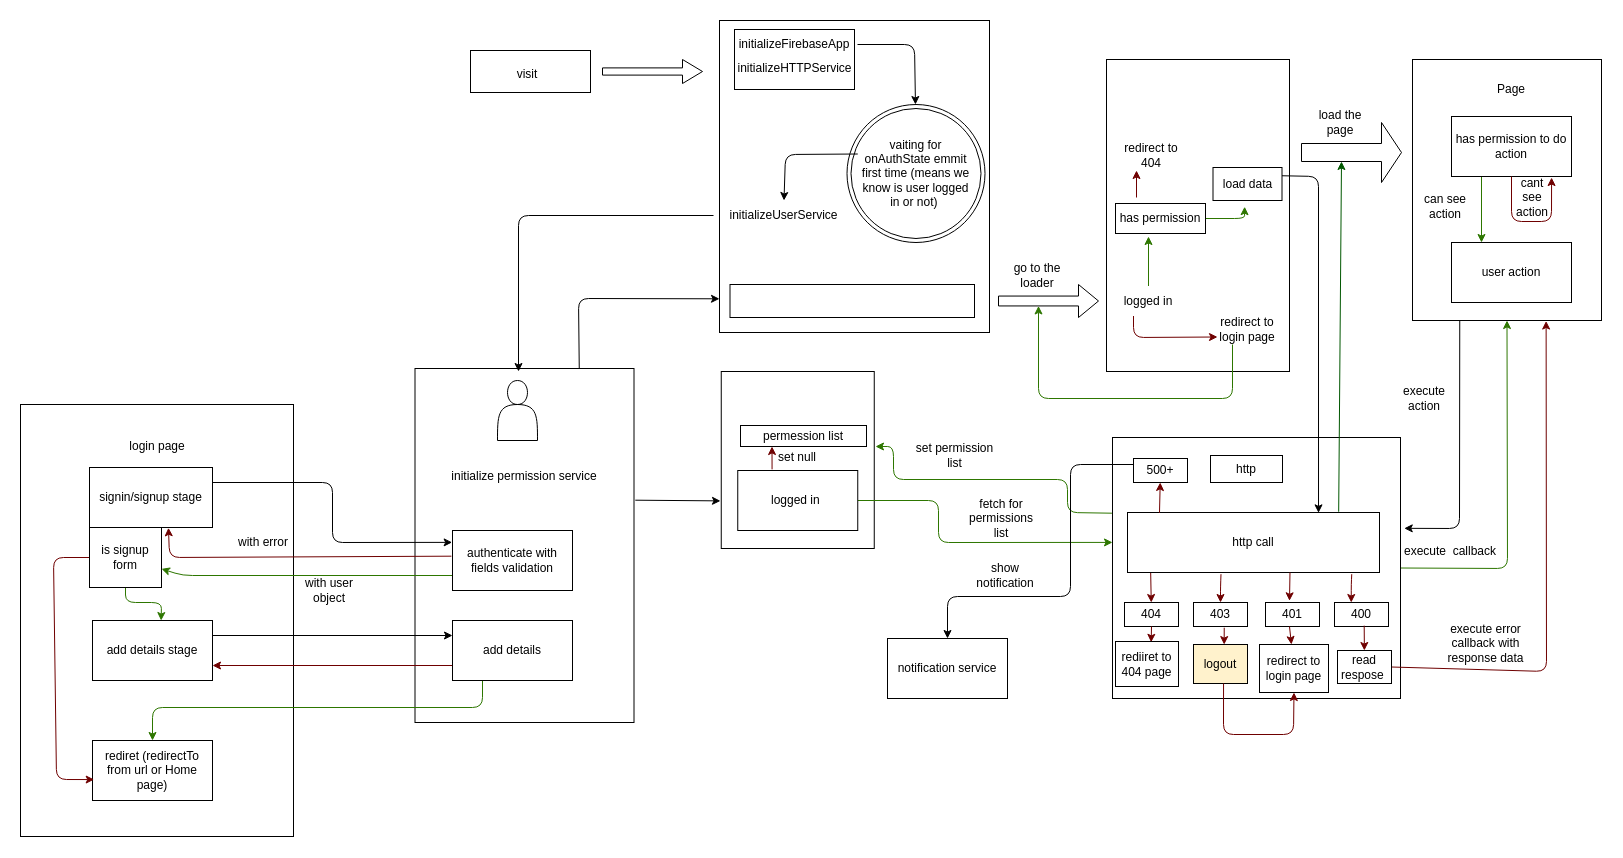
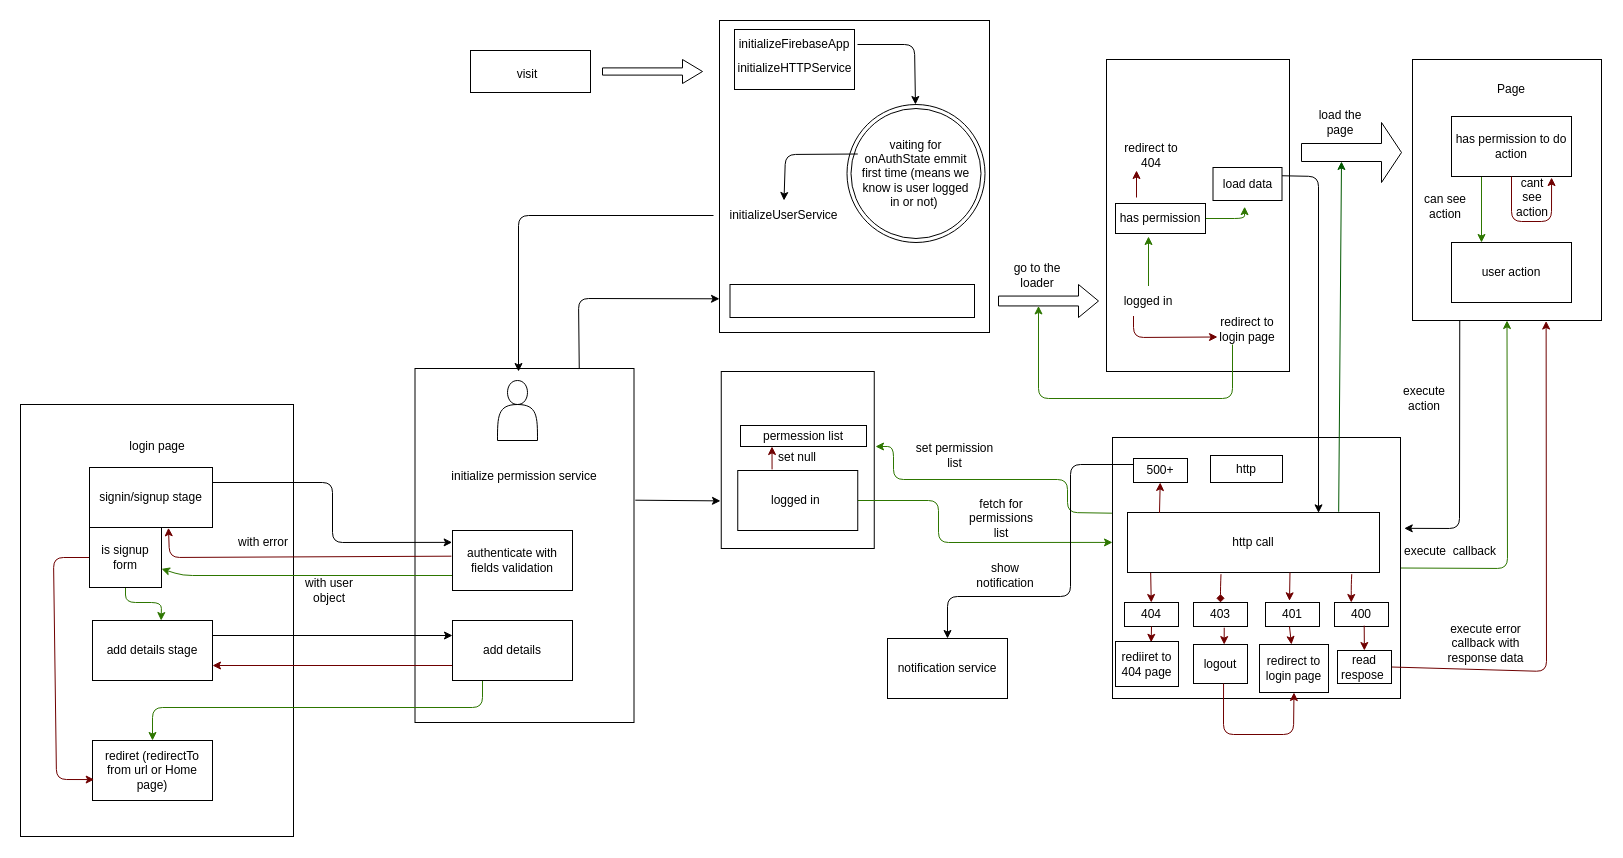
edge "http call" -> "403": arrowhead classic -> diamond
node "logout": fillcolor #fff2cc -> #ffffff
